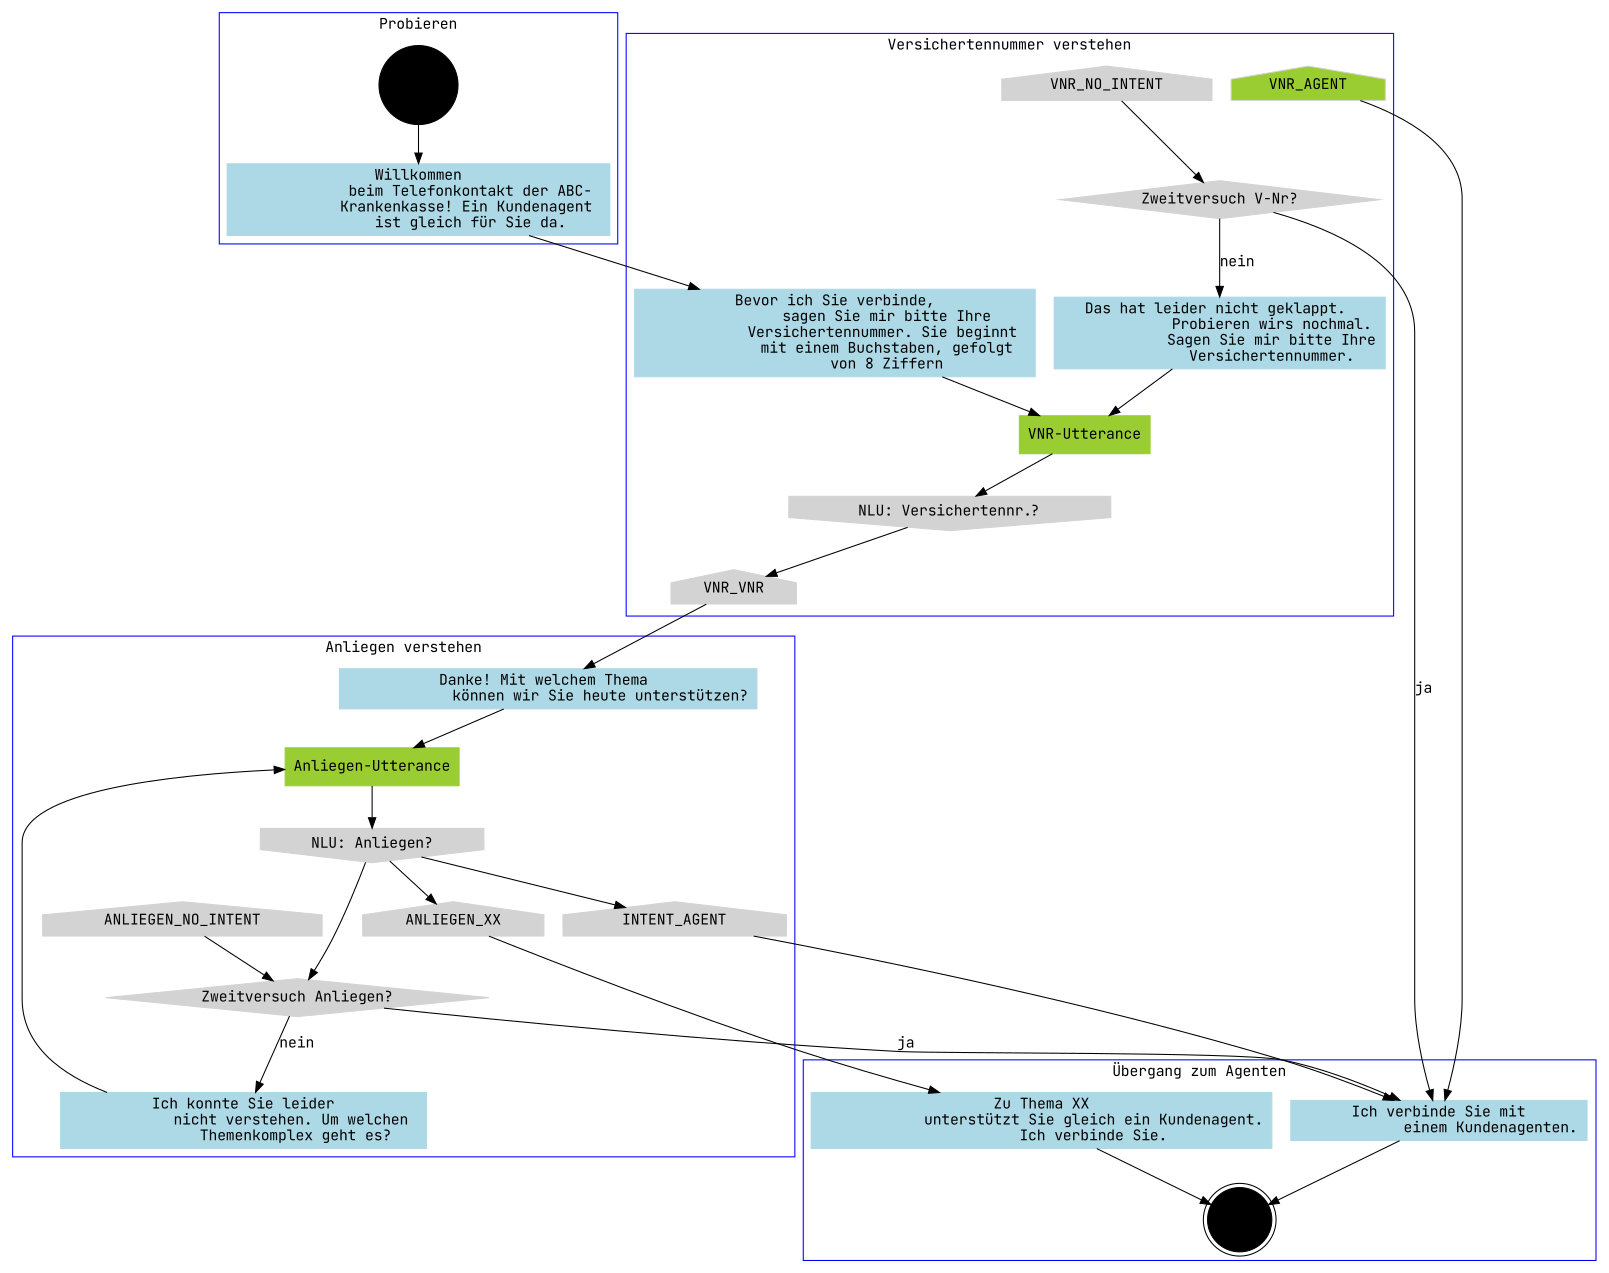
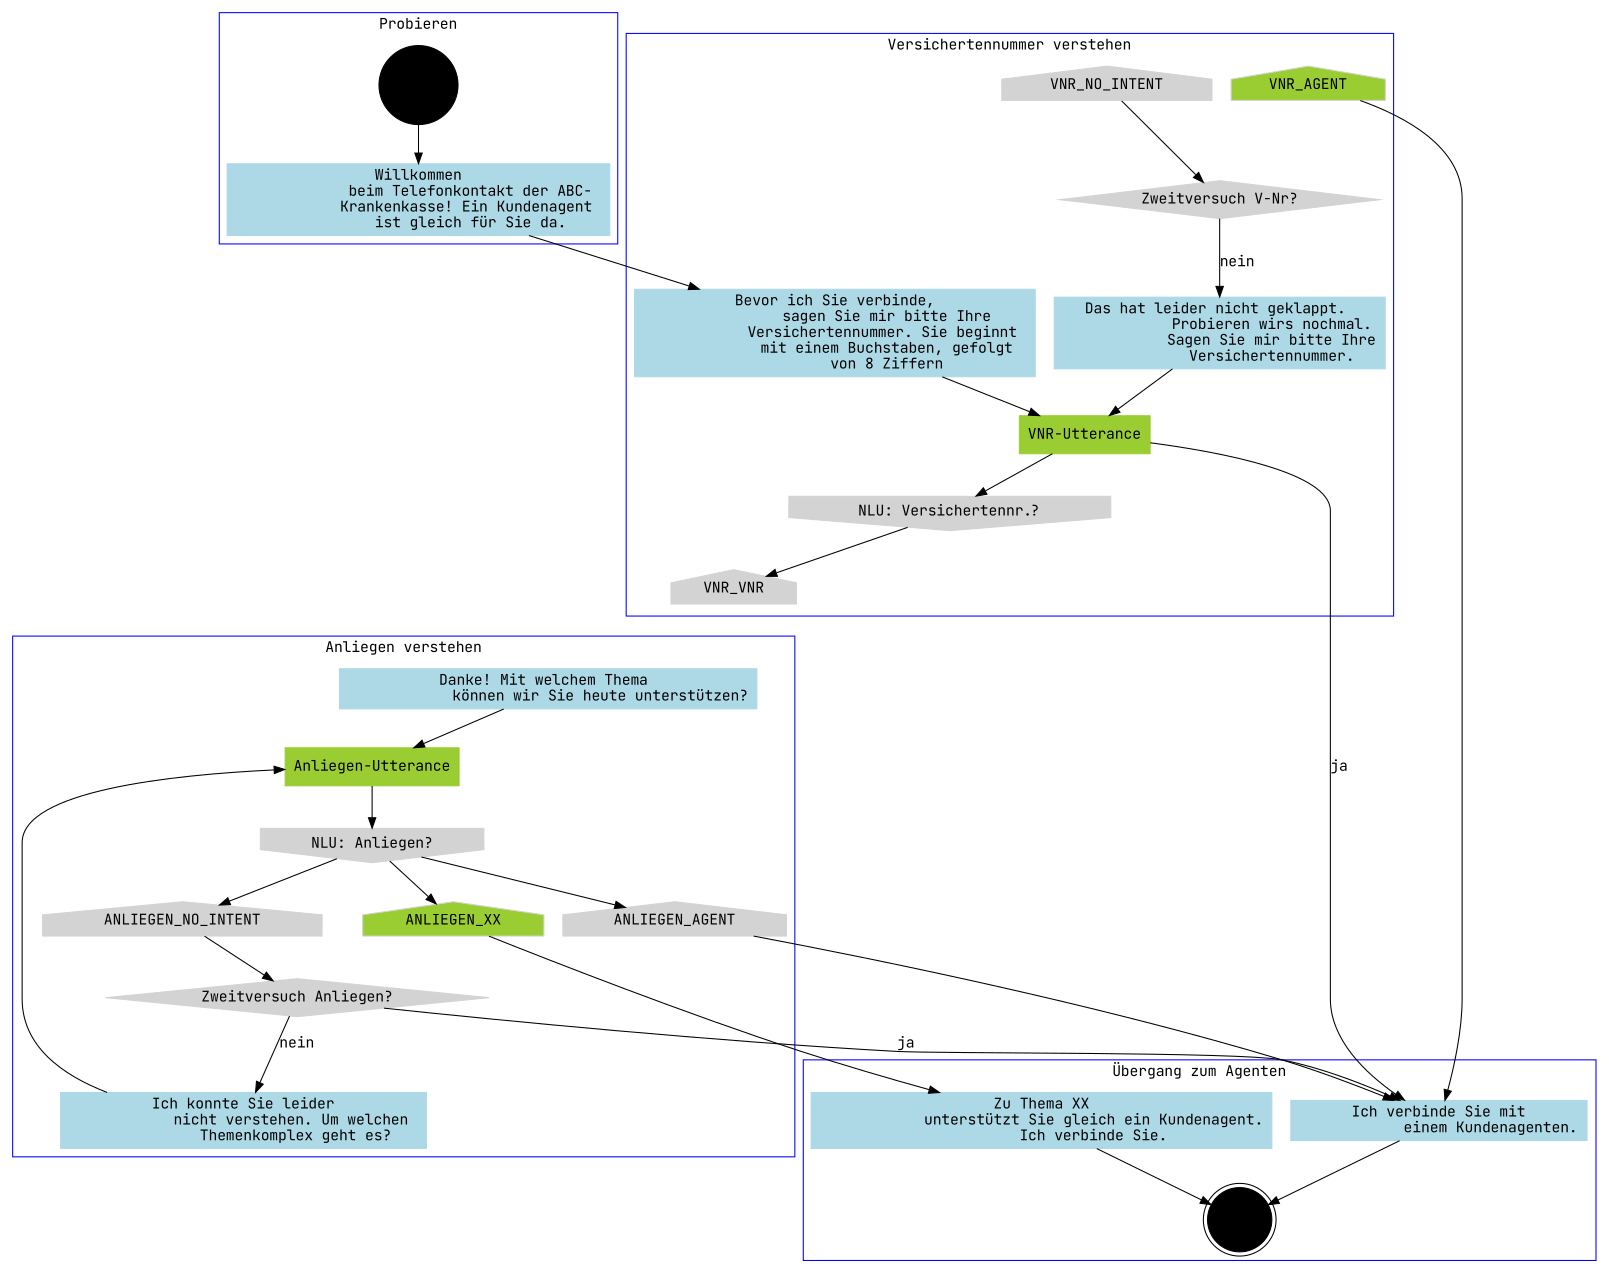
edge "Zweitversuch V-Nr?" -> "Ich verbinde Sie mit einem Kundenagenten.": now "VNR-Utterance" -> "Ich verbinde Sie mit einem Kundenagenten."
edge "VNR_VNR" -> "Danke! Mit welchem Thema können wir Sie heute unterstützen?": removed
edge "NLU: Anliegen?" -> "Zweitversuch Anliegen?": now "NLU: Anliegen?" -> "ANLIEGEN_NO_INTENT"
node "ANLIEGEN_XX": fillcolor lightgray -> yellowgreen
node "INTENT_AGENT": label "INTENT_AGENT" -> "ANLIEGEN_AGENT"
